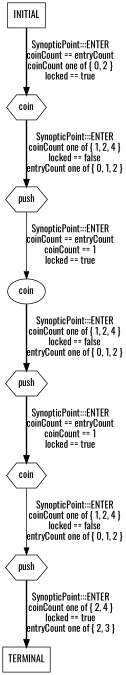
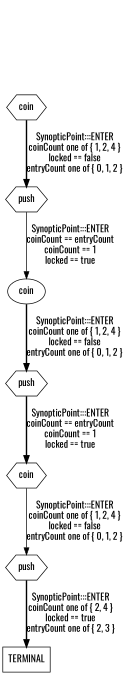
node "INITIAL": removed
